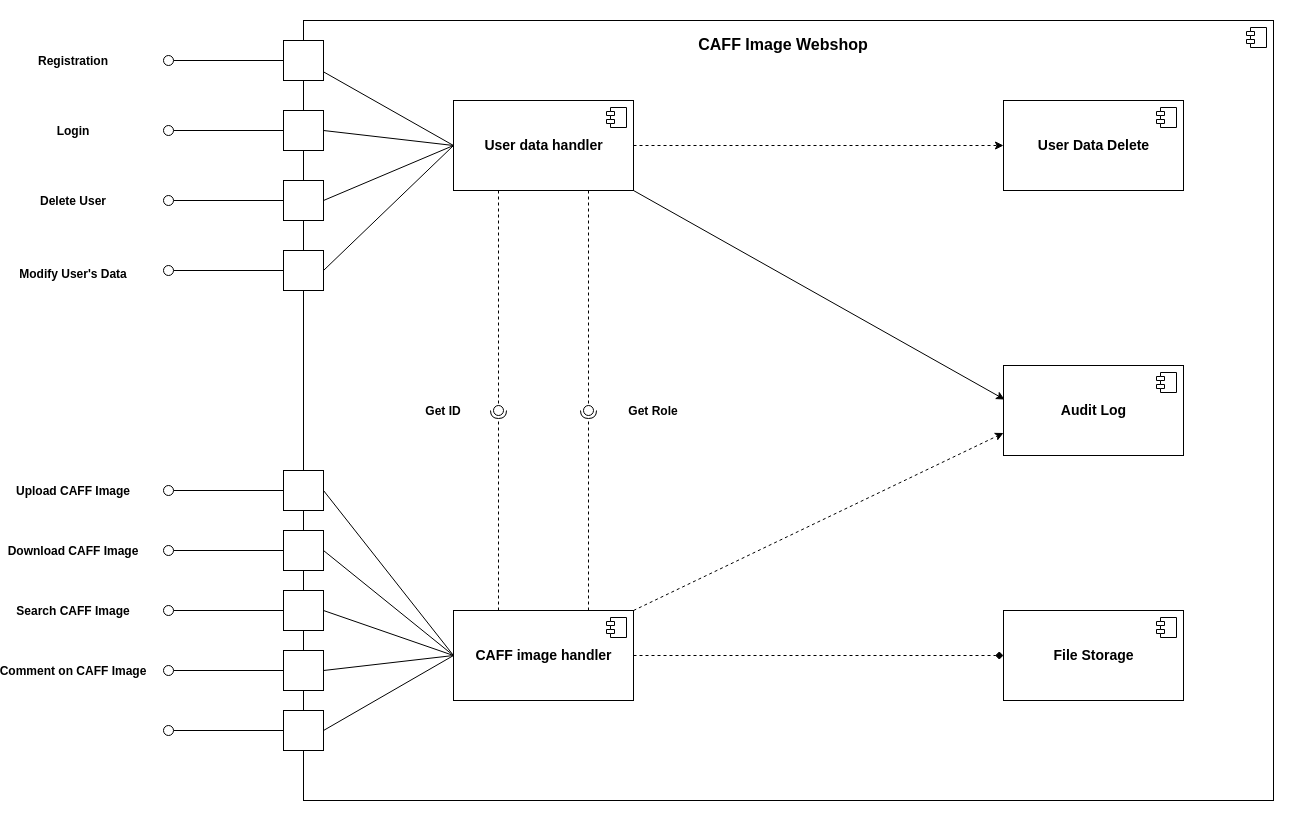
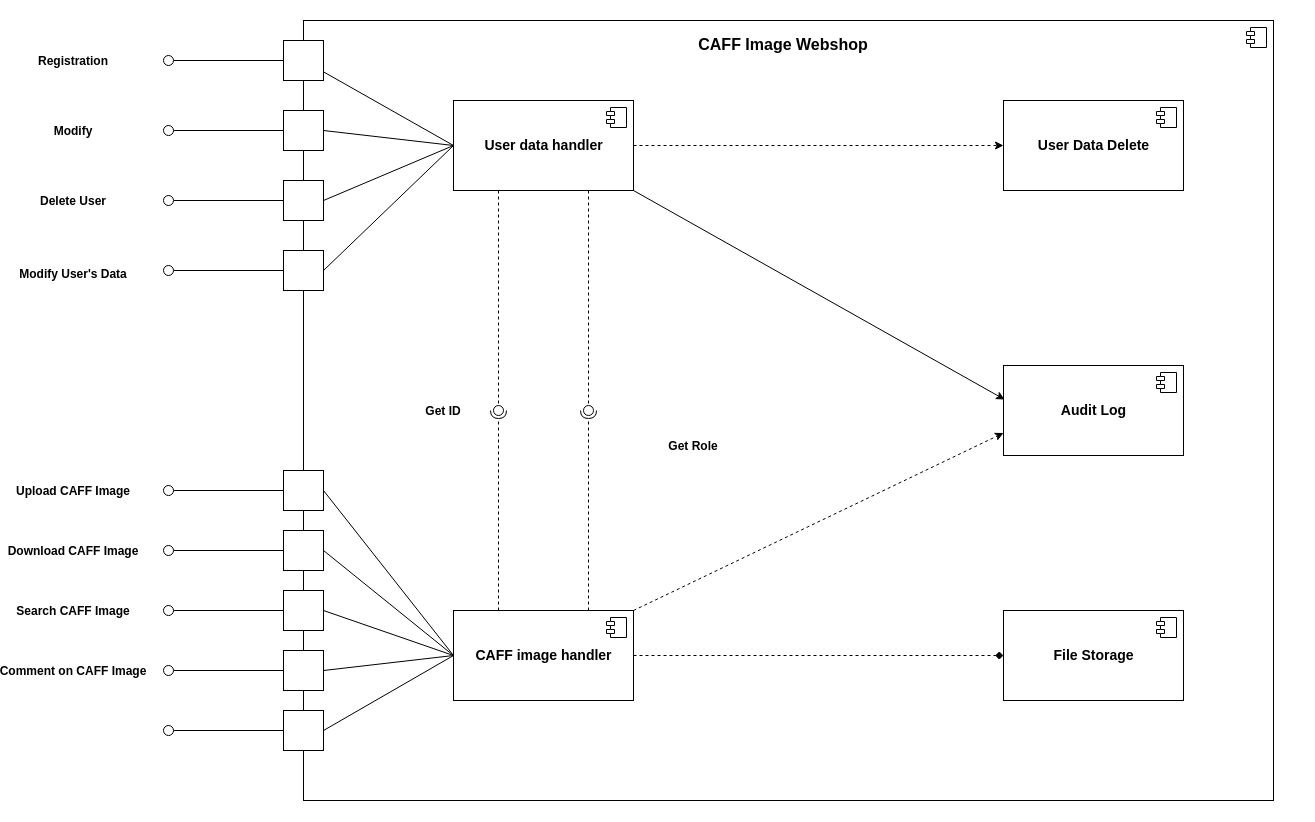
node "Login": label "Login" -> "Modify"
node "Get Role": moved (654, 411) -> (694, 446)
